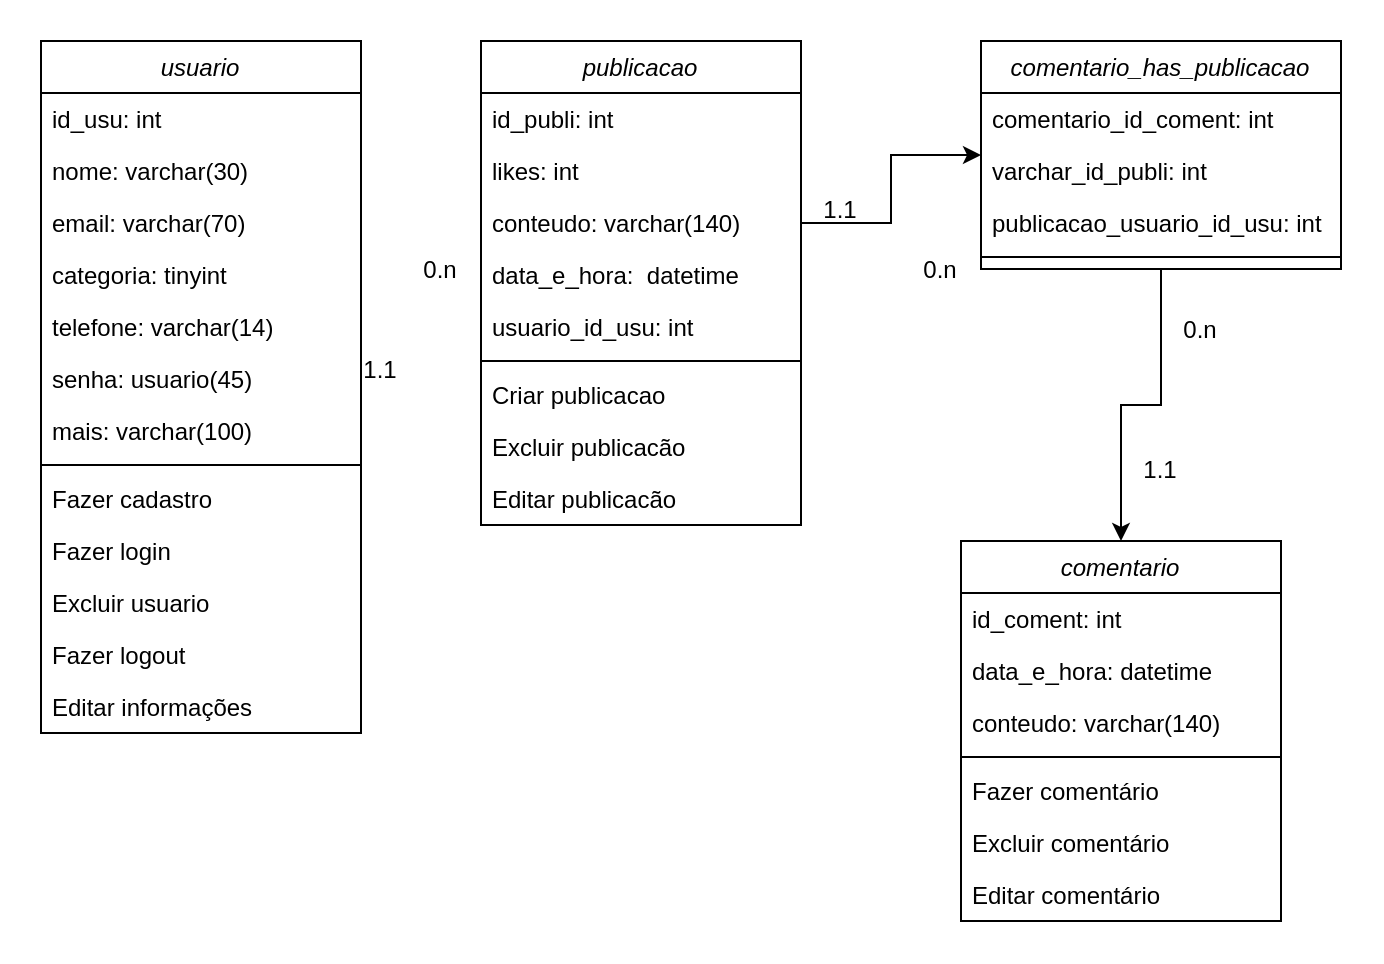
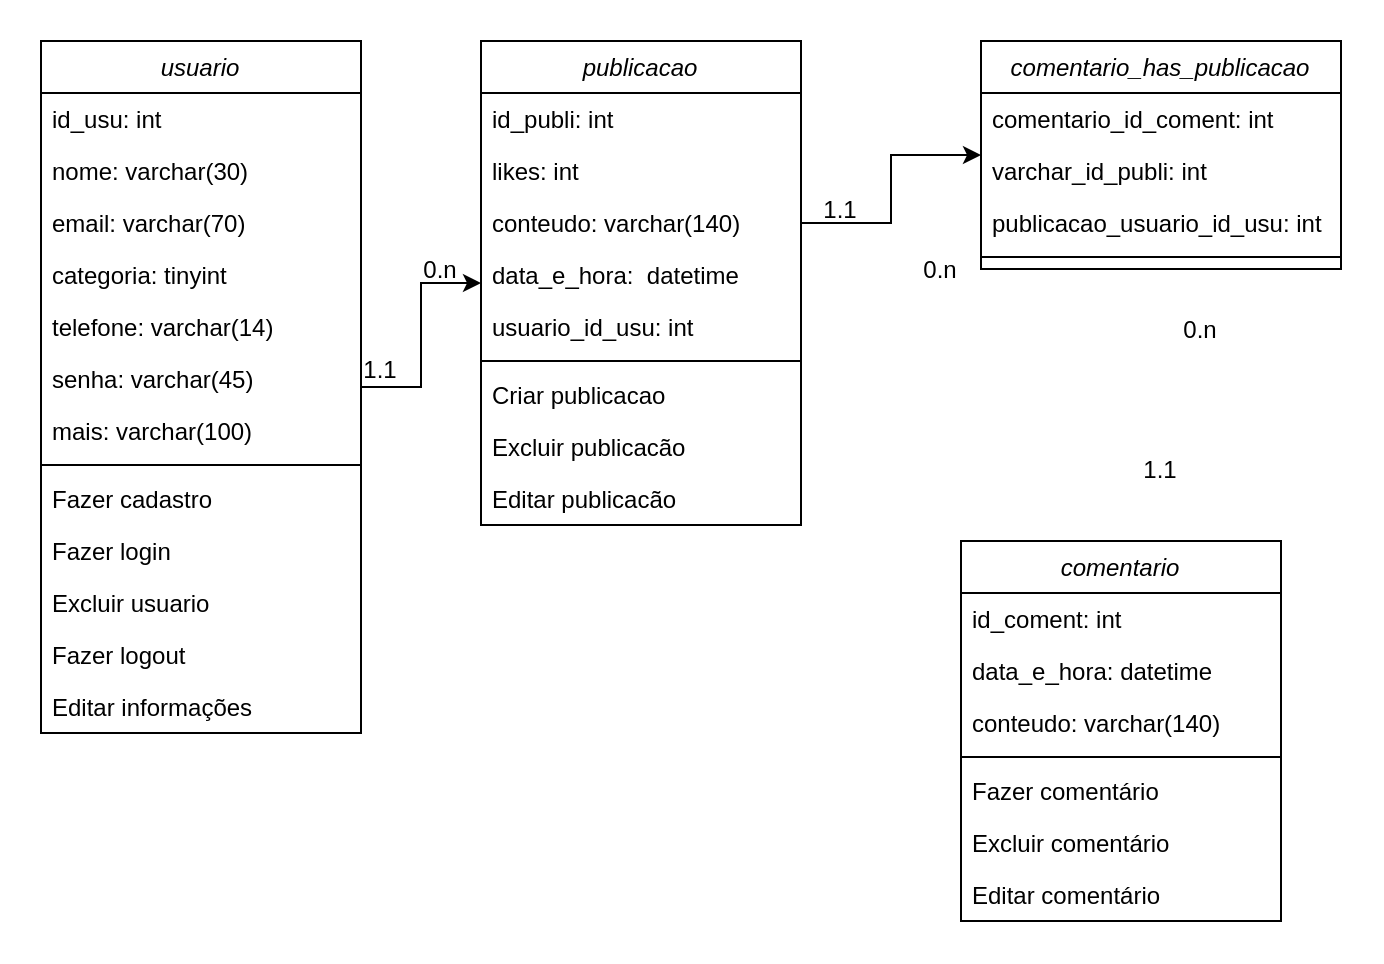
edge "usuario" -> "publicacao": added
node "senha: usuario(45)": label "senha: usuario(45)" -> "senha: varchar(45)"
edge "comentario_has_publicacao" -> "comentario": removed
